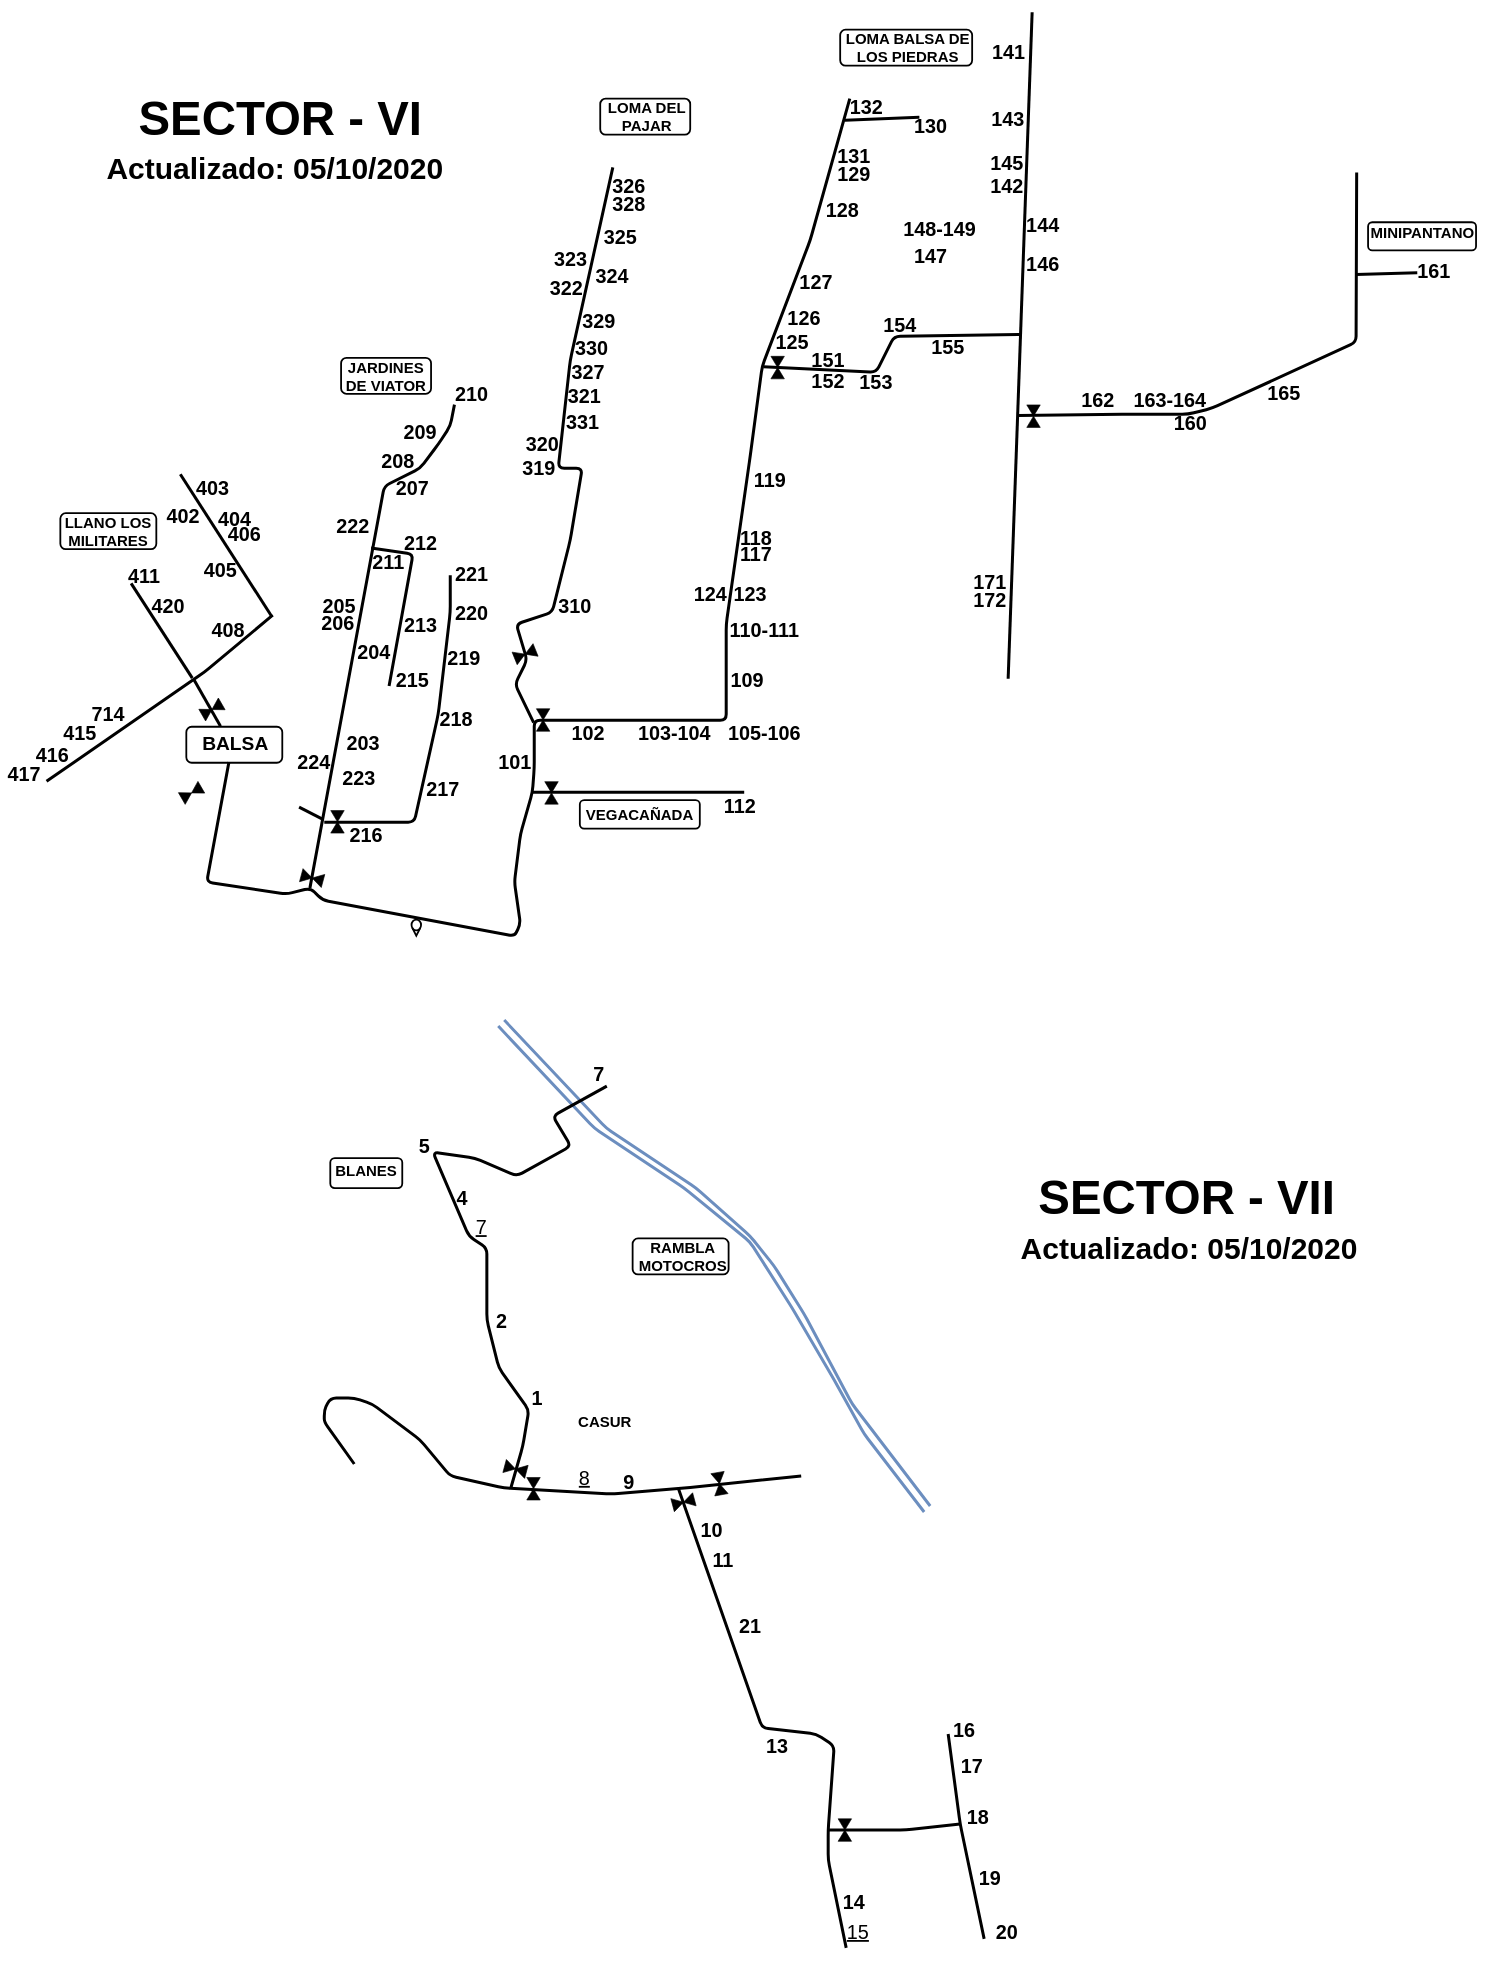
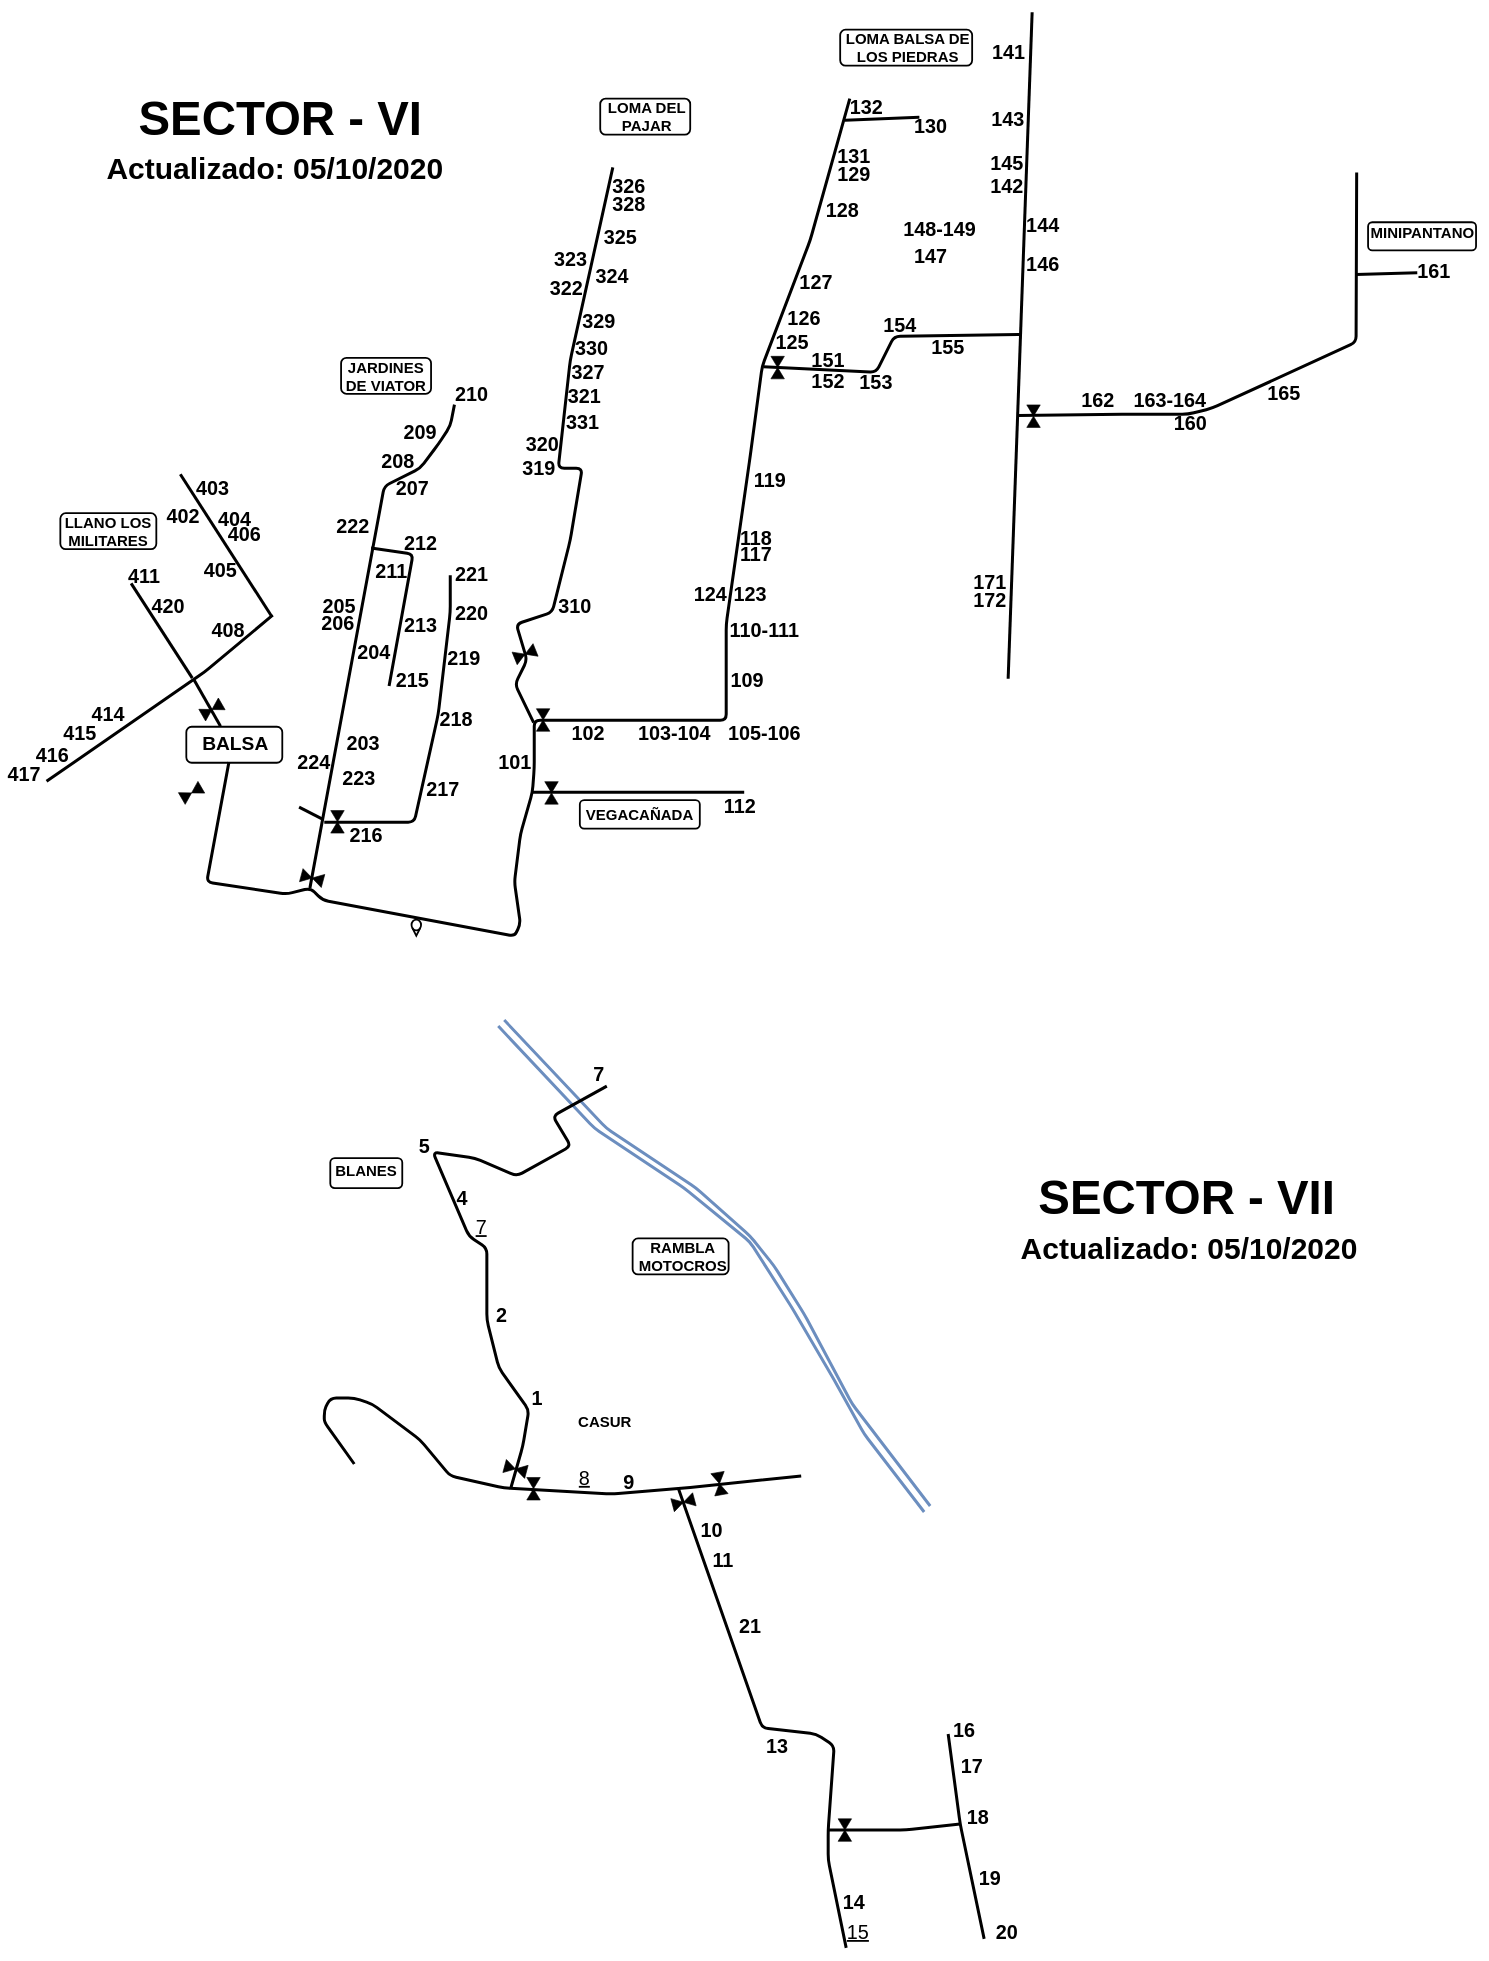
node "211": moved (388, 562) -> (391, 571)
node "714": label "714" -> "414"
node "2": moved (502, 1322) -> (502, 1316)
